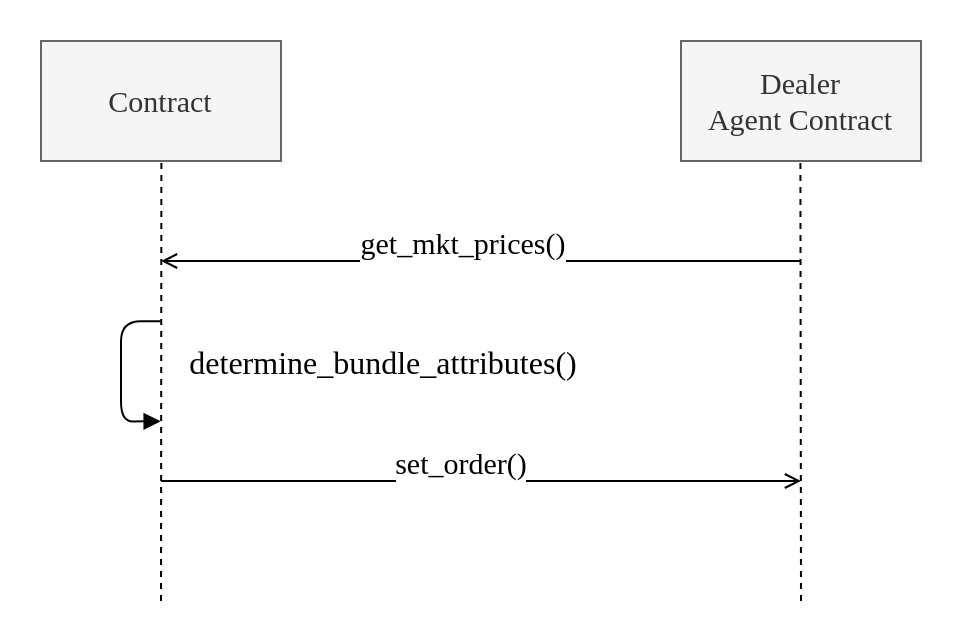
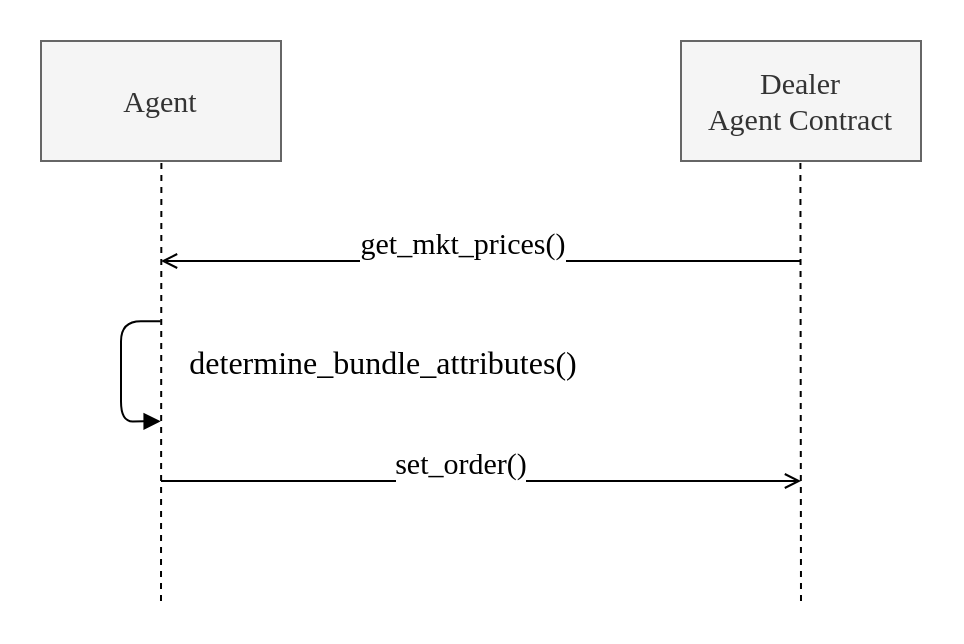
node "Contract": label "Contract" -> "Agent"
